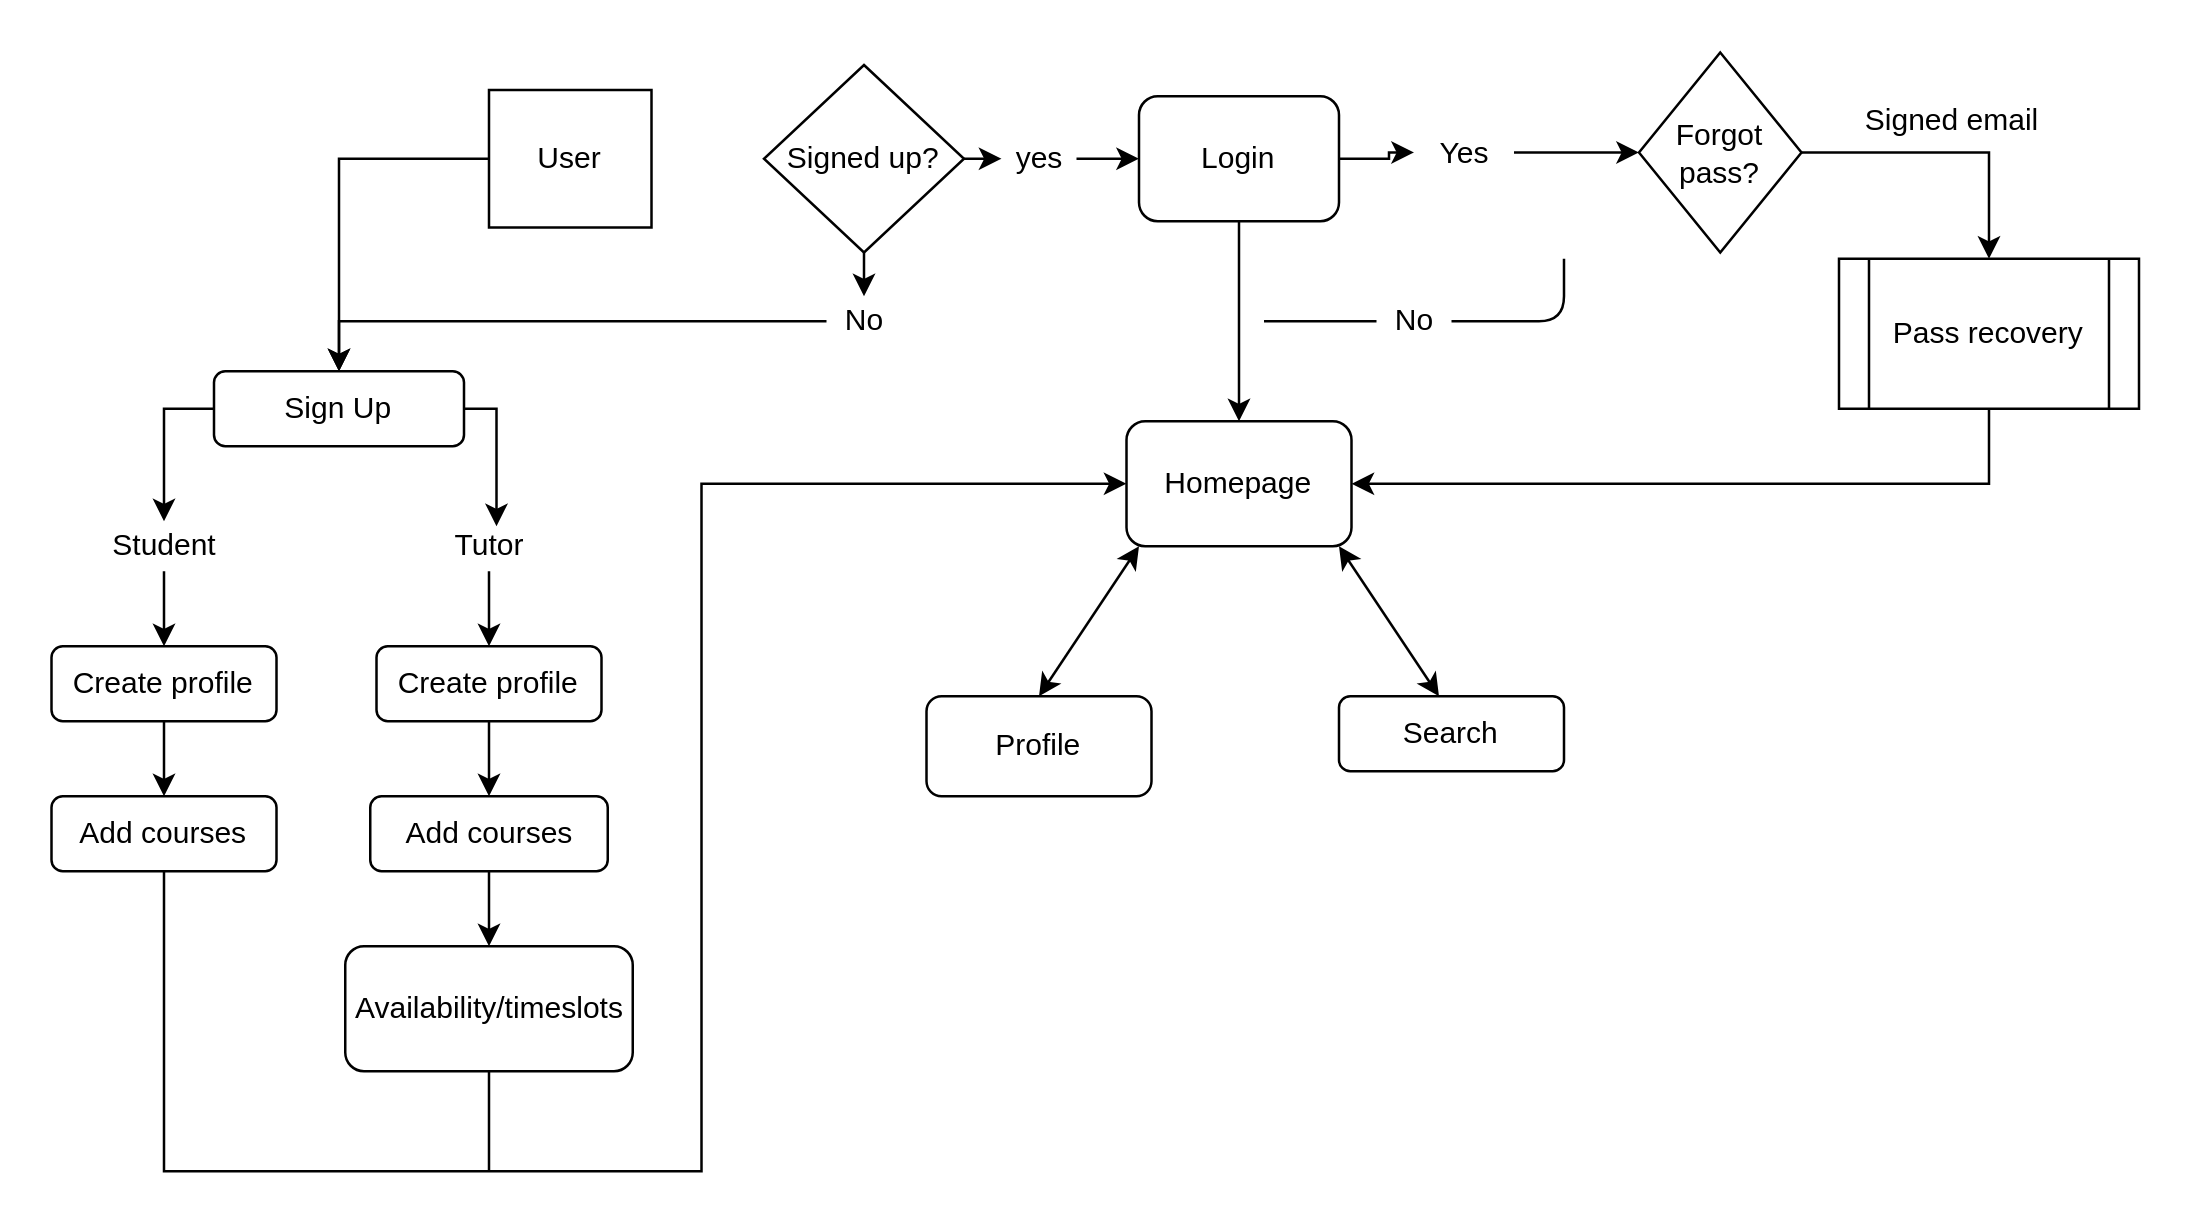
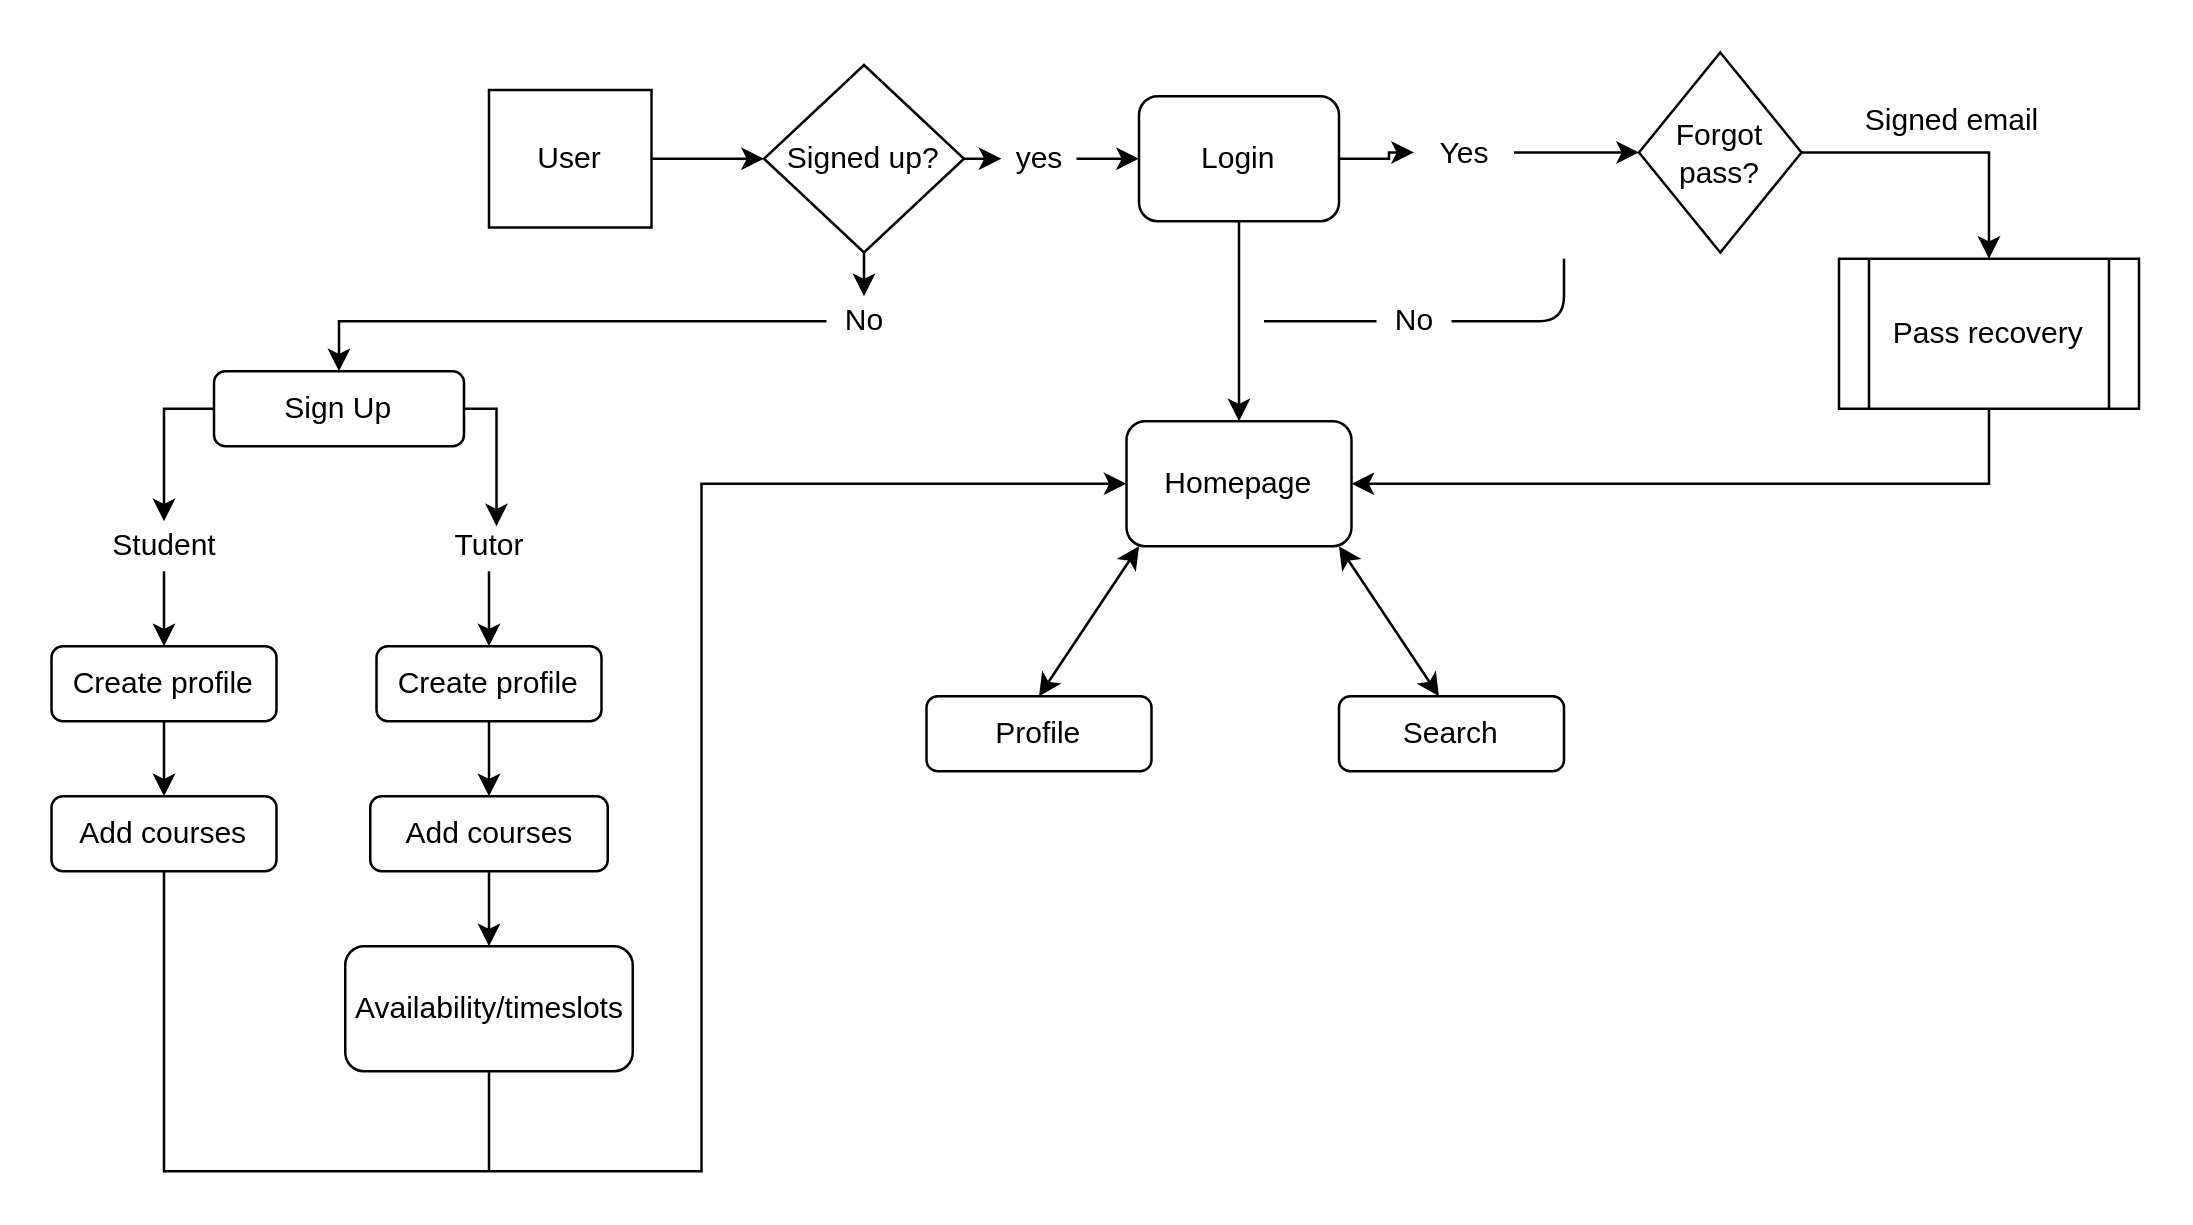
edge "User" -> "Sign Up": now "User" -> "Signed up?"
node "Profile": size 225x100 -> 225x75
